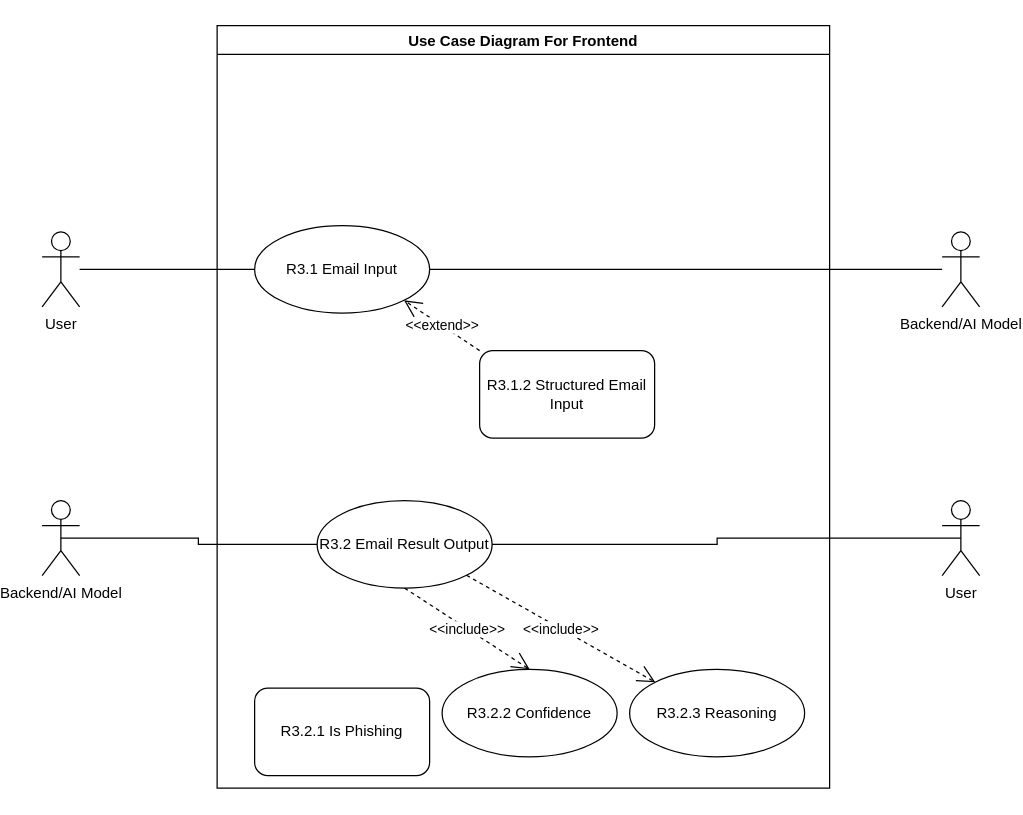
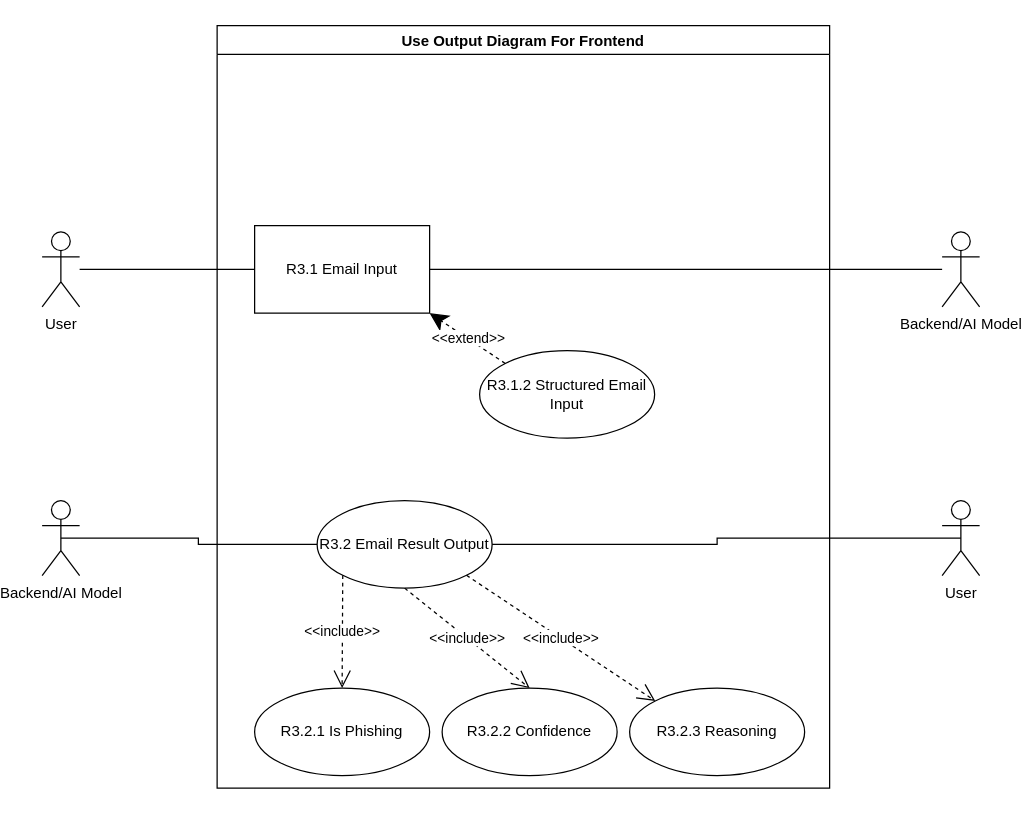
node "Use Case Diagram For Frontend": label "Use Case Diagram For Frontend" -> "Use Output Diagram For Frontend"
node "R3.1 Email Input": shape ellipse -> rectangle
edge "R3.1.2 Structured Email Input" -> "R3.1 Email Input": arrowhead open -> classic
node "R3.1.2 Structured Email Input": shape rounded rectangle -> ellipse
edge "R3.2 Email Result Output" -> "R3.2.1 Is Phishing": added, label "<<include>>"
node "R3.2.2 Confidence": moved (529, 713) -> (529, 732)
node "R3.2.3 Reasoning": moved (717, 713) -> (717, 732)
node "R3.2.1 Is Phishing": shape rounded rectangle -> ellipse
